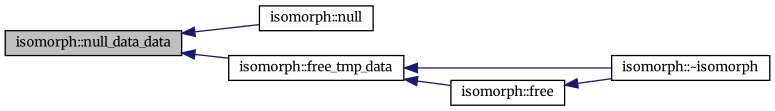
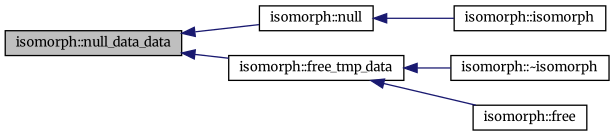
node "isomorph::isomorph": added
edge "isomorph::~isomorph" -> "isomorph::free": removed
